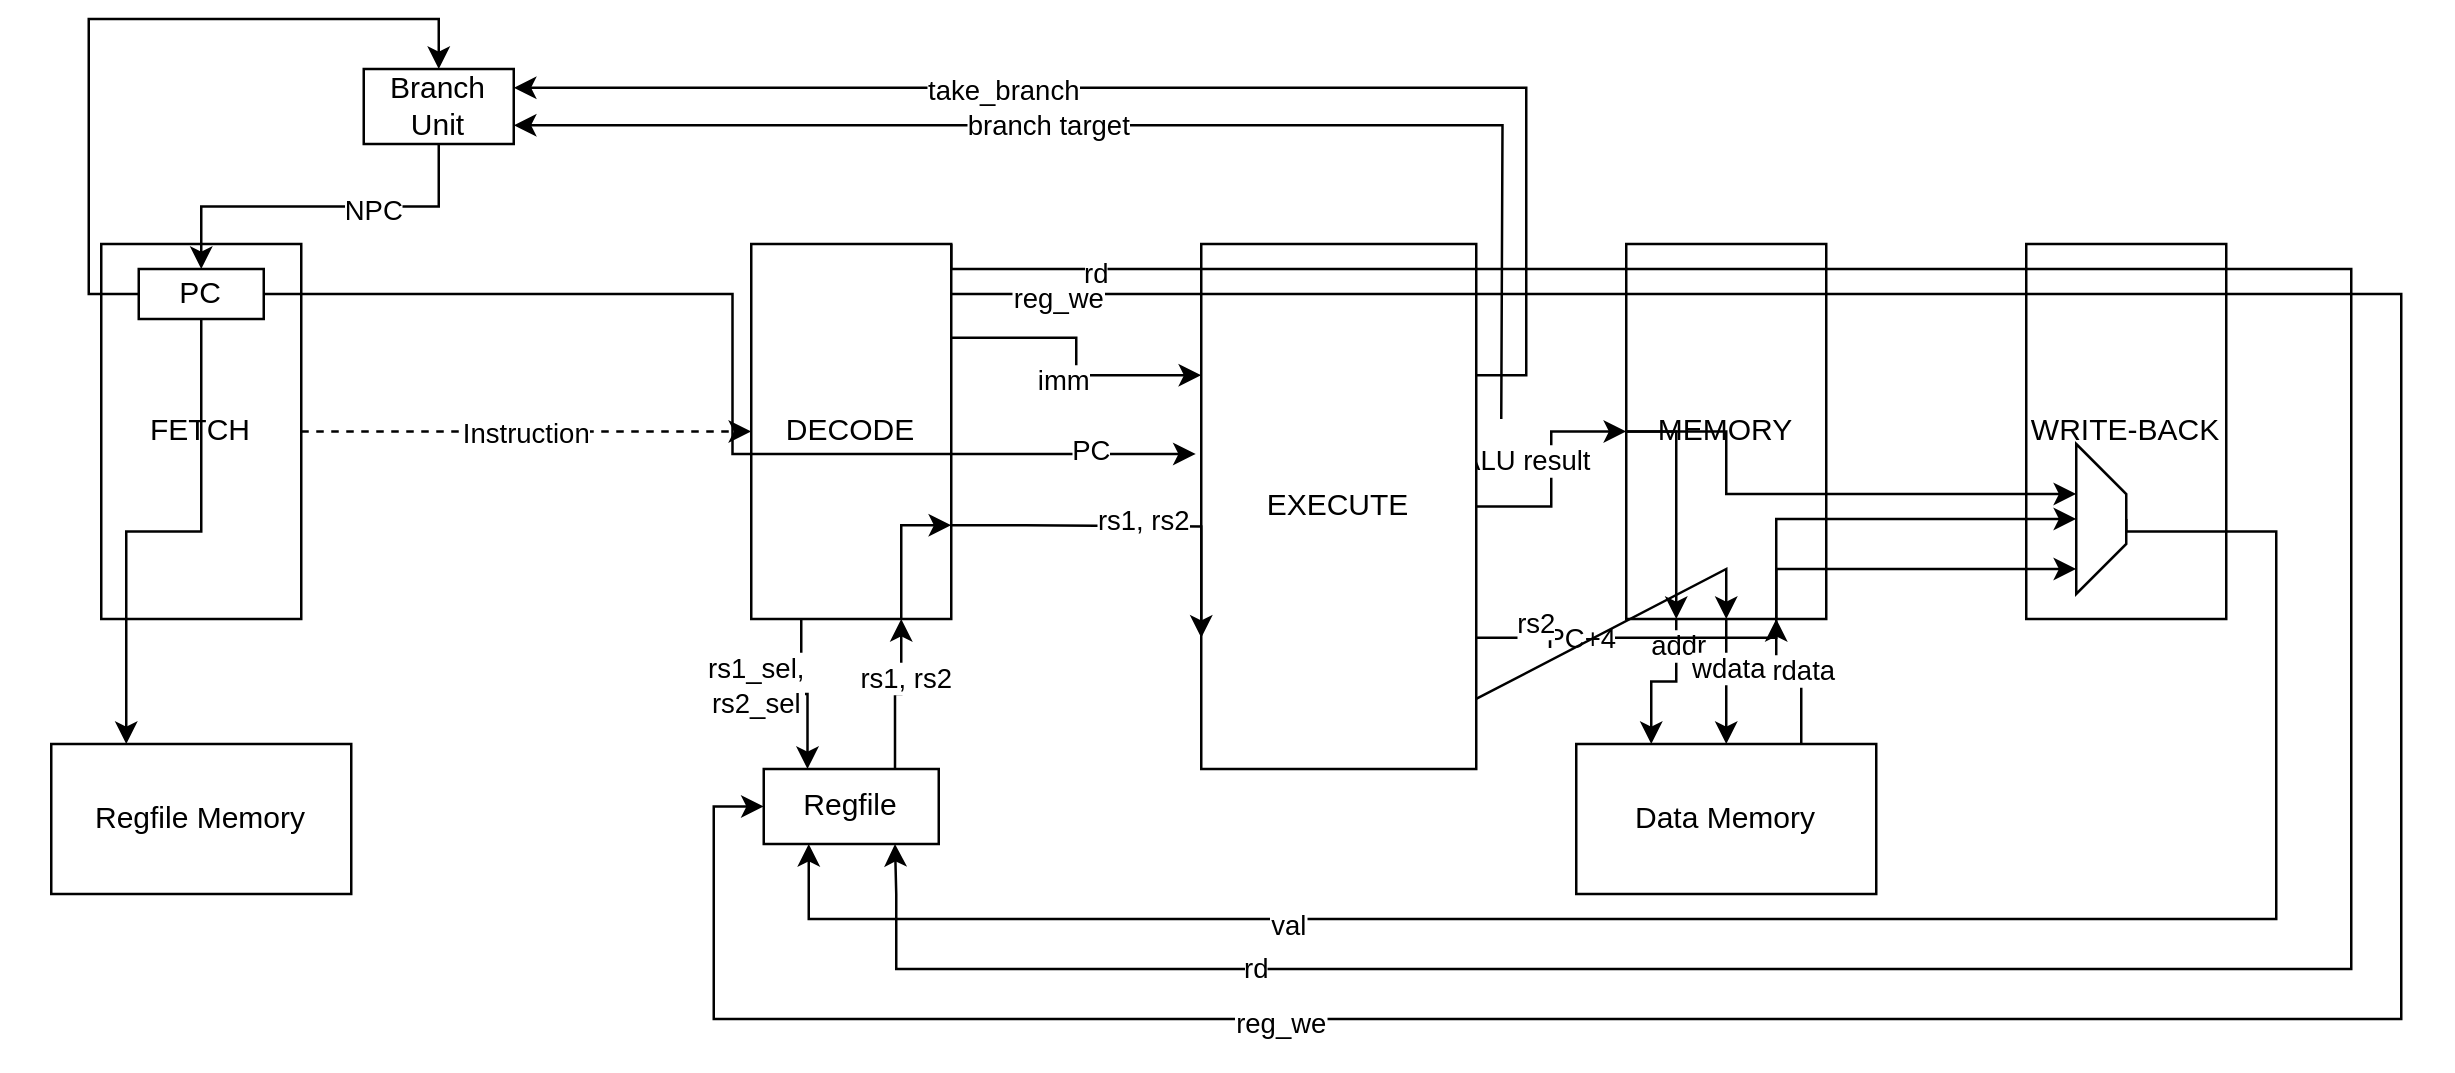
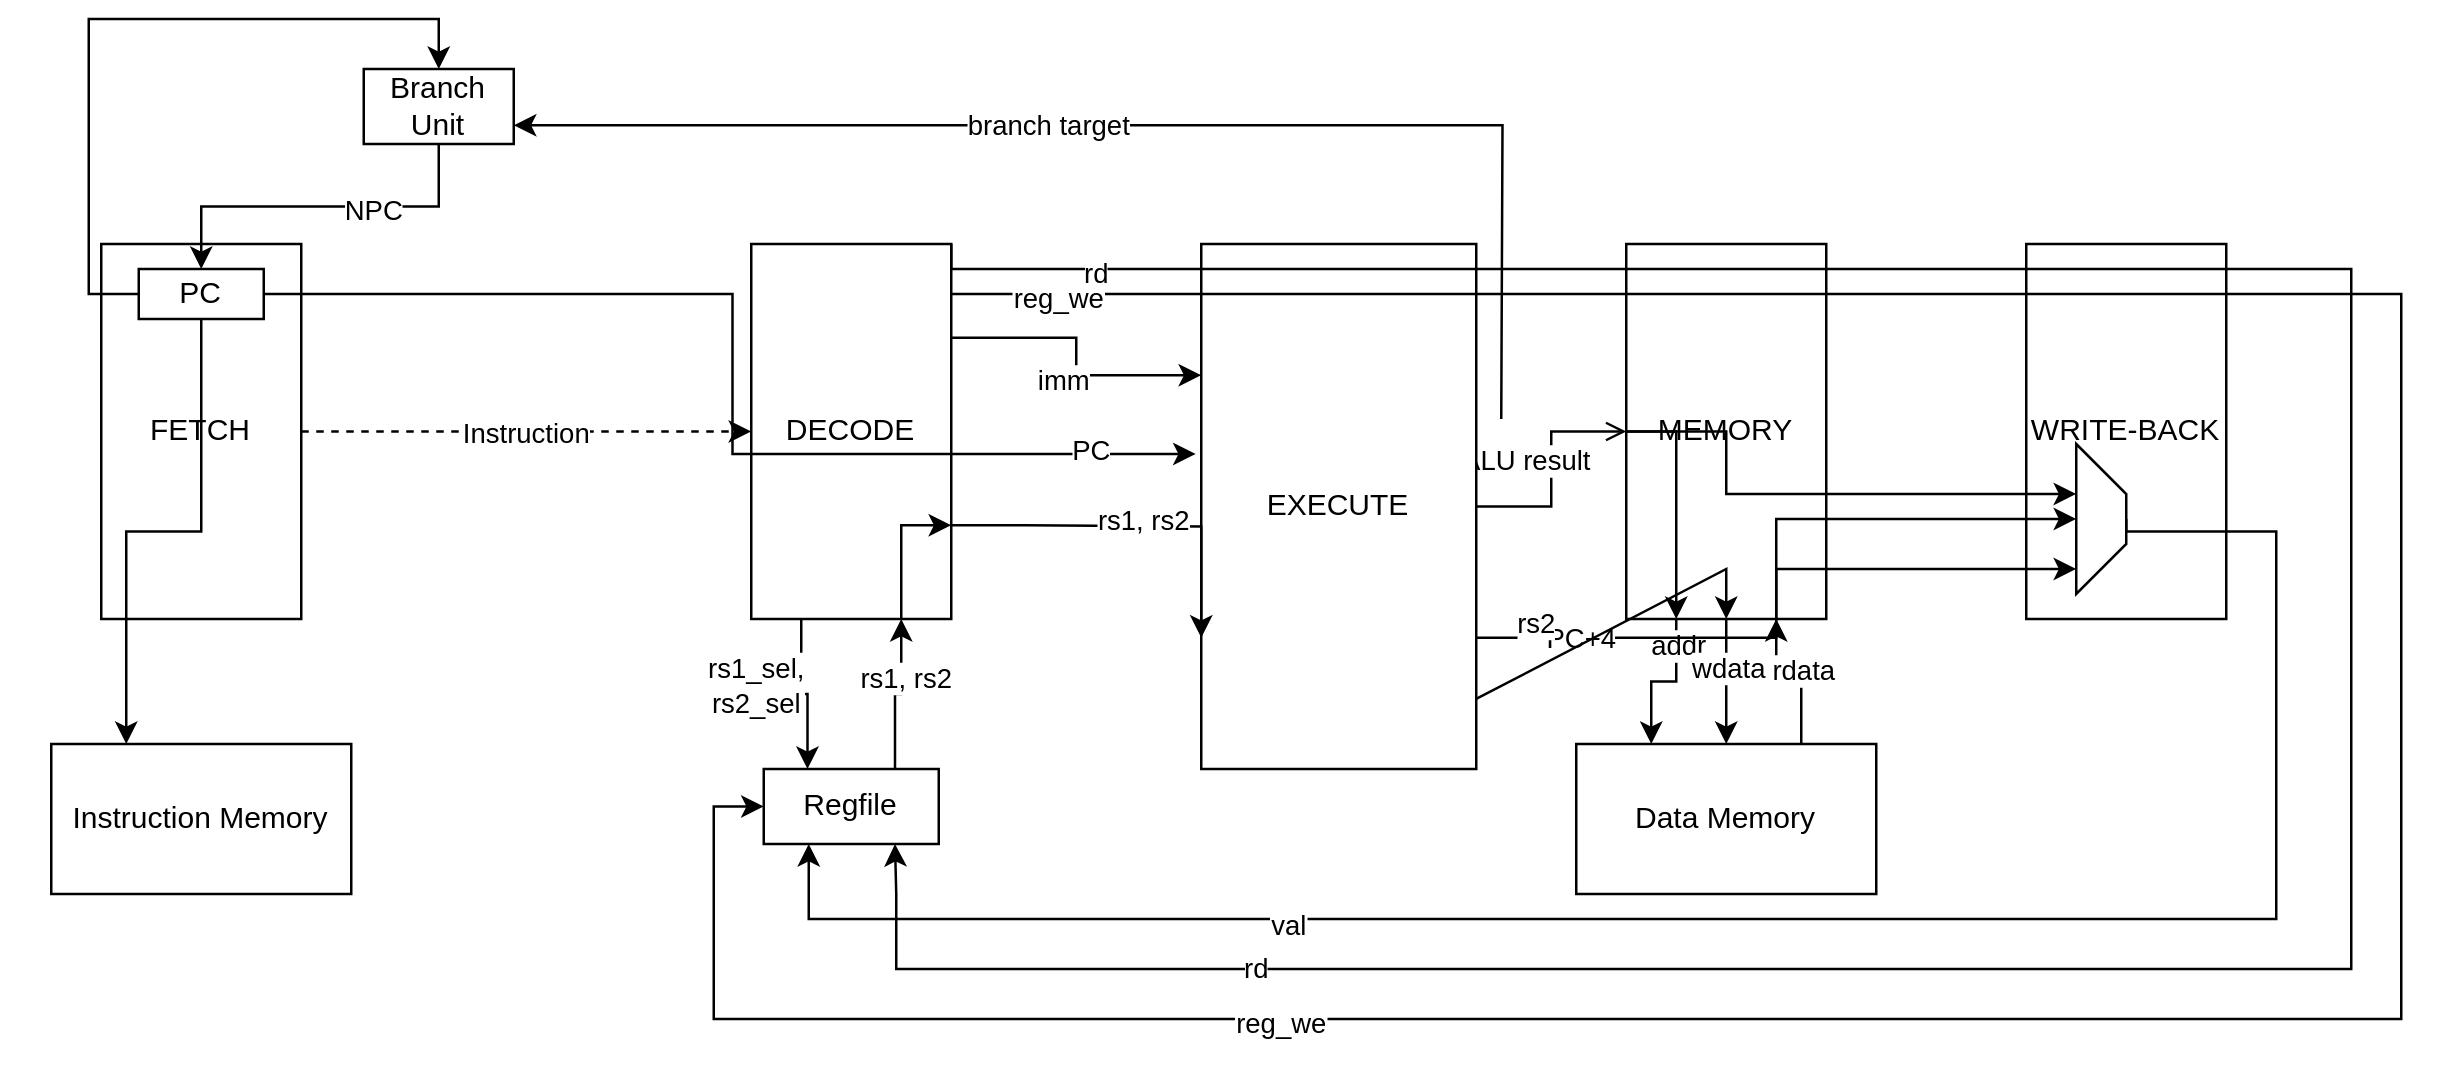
edge "EXECUTE" -> "Branch Unit": removed, label "take_branch"
edge "EXECUTE" -> "MEMORY": arrowhead classic -> open
node "Regfile Memory": label "Regfile Memory" -> "Instruction Memory"
